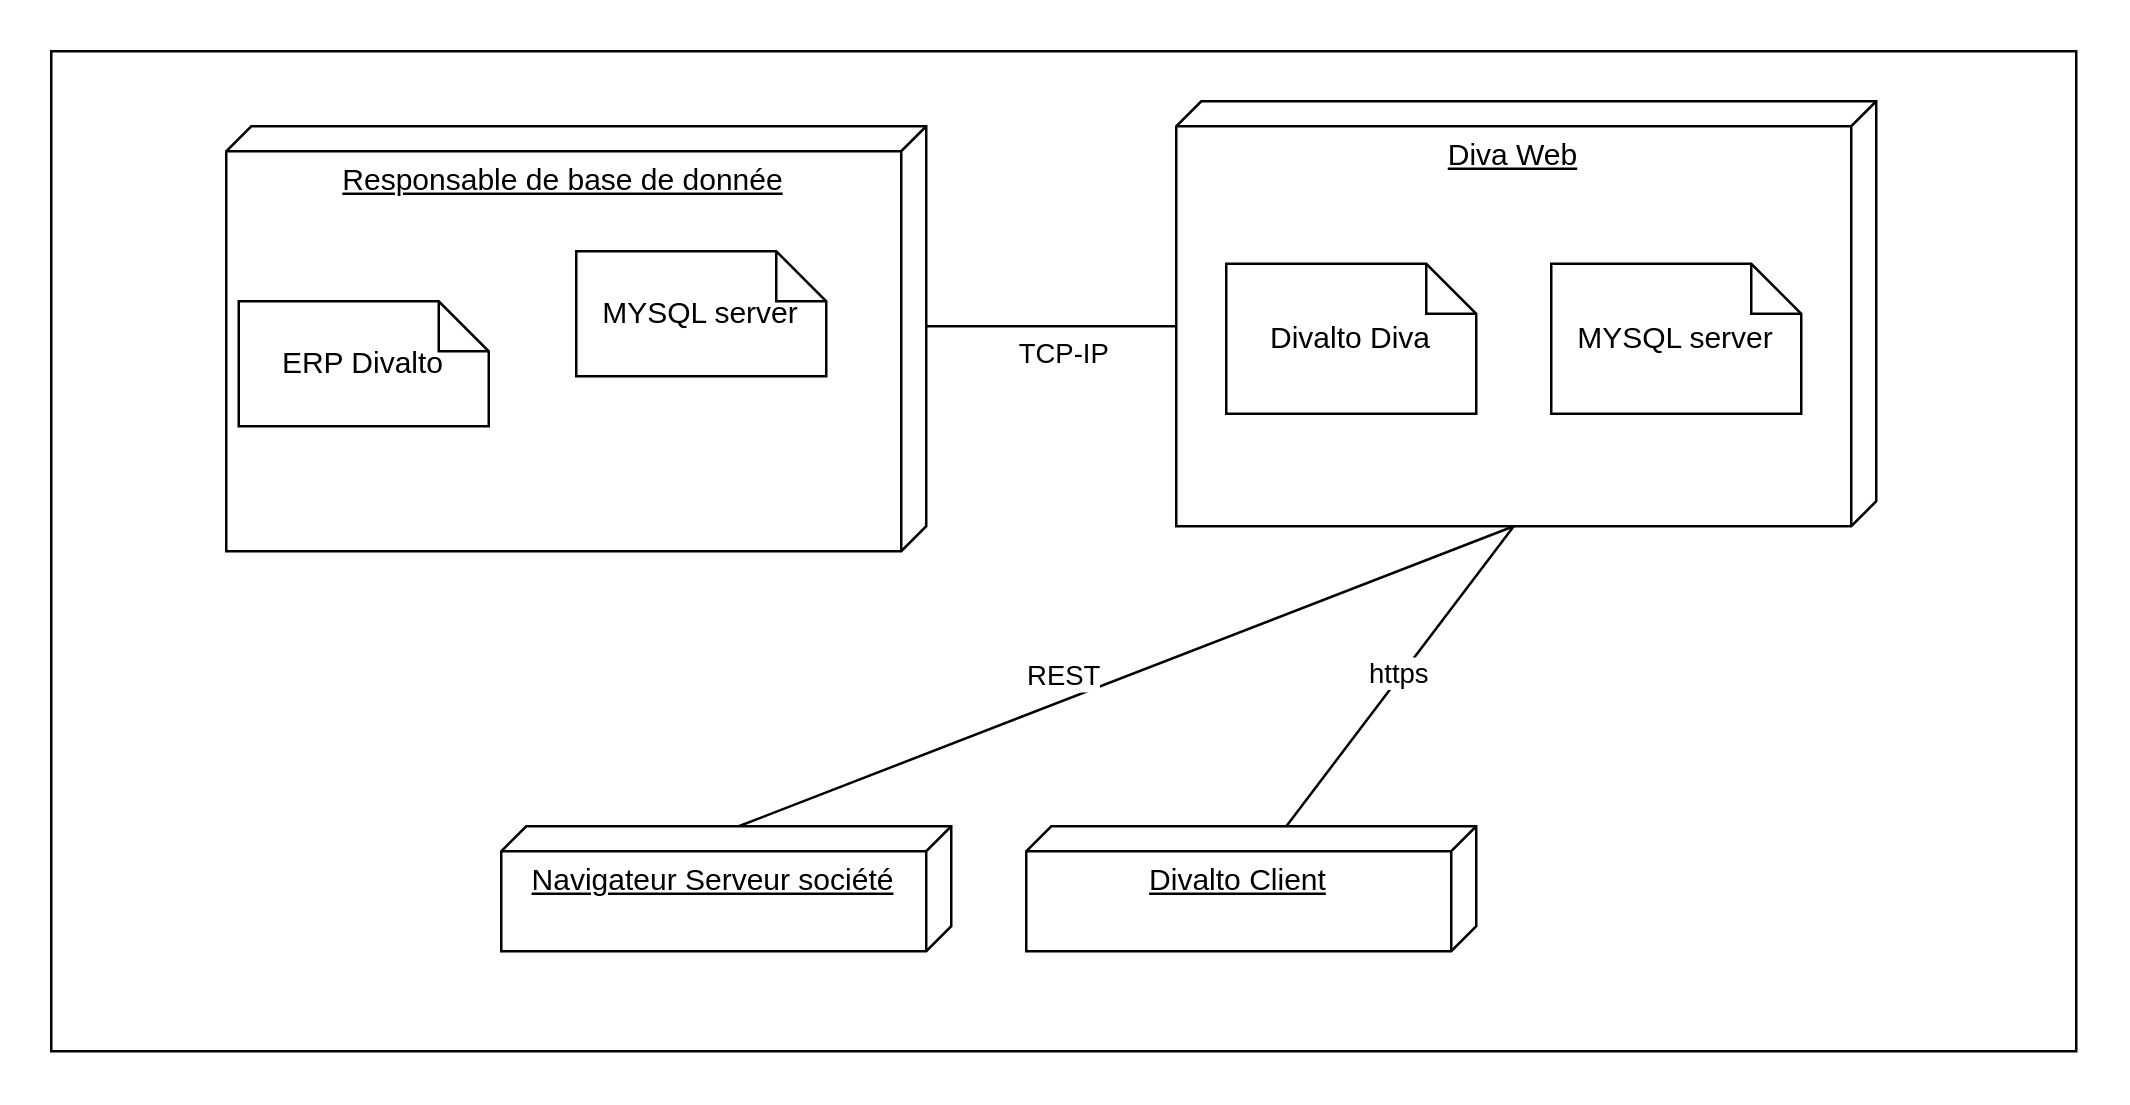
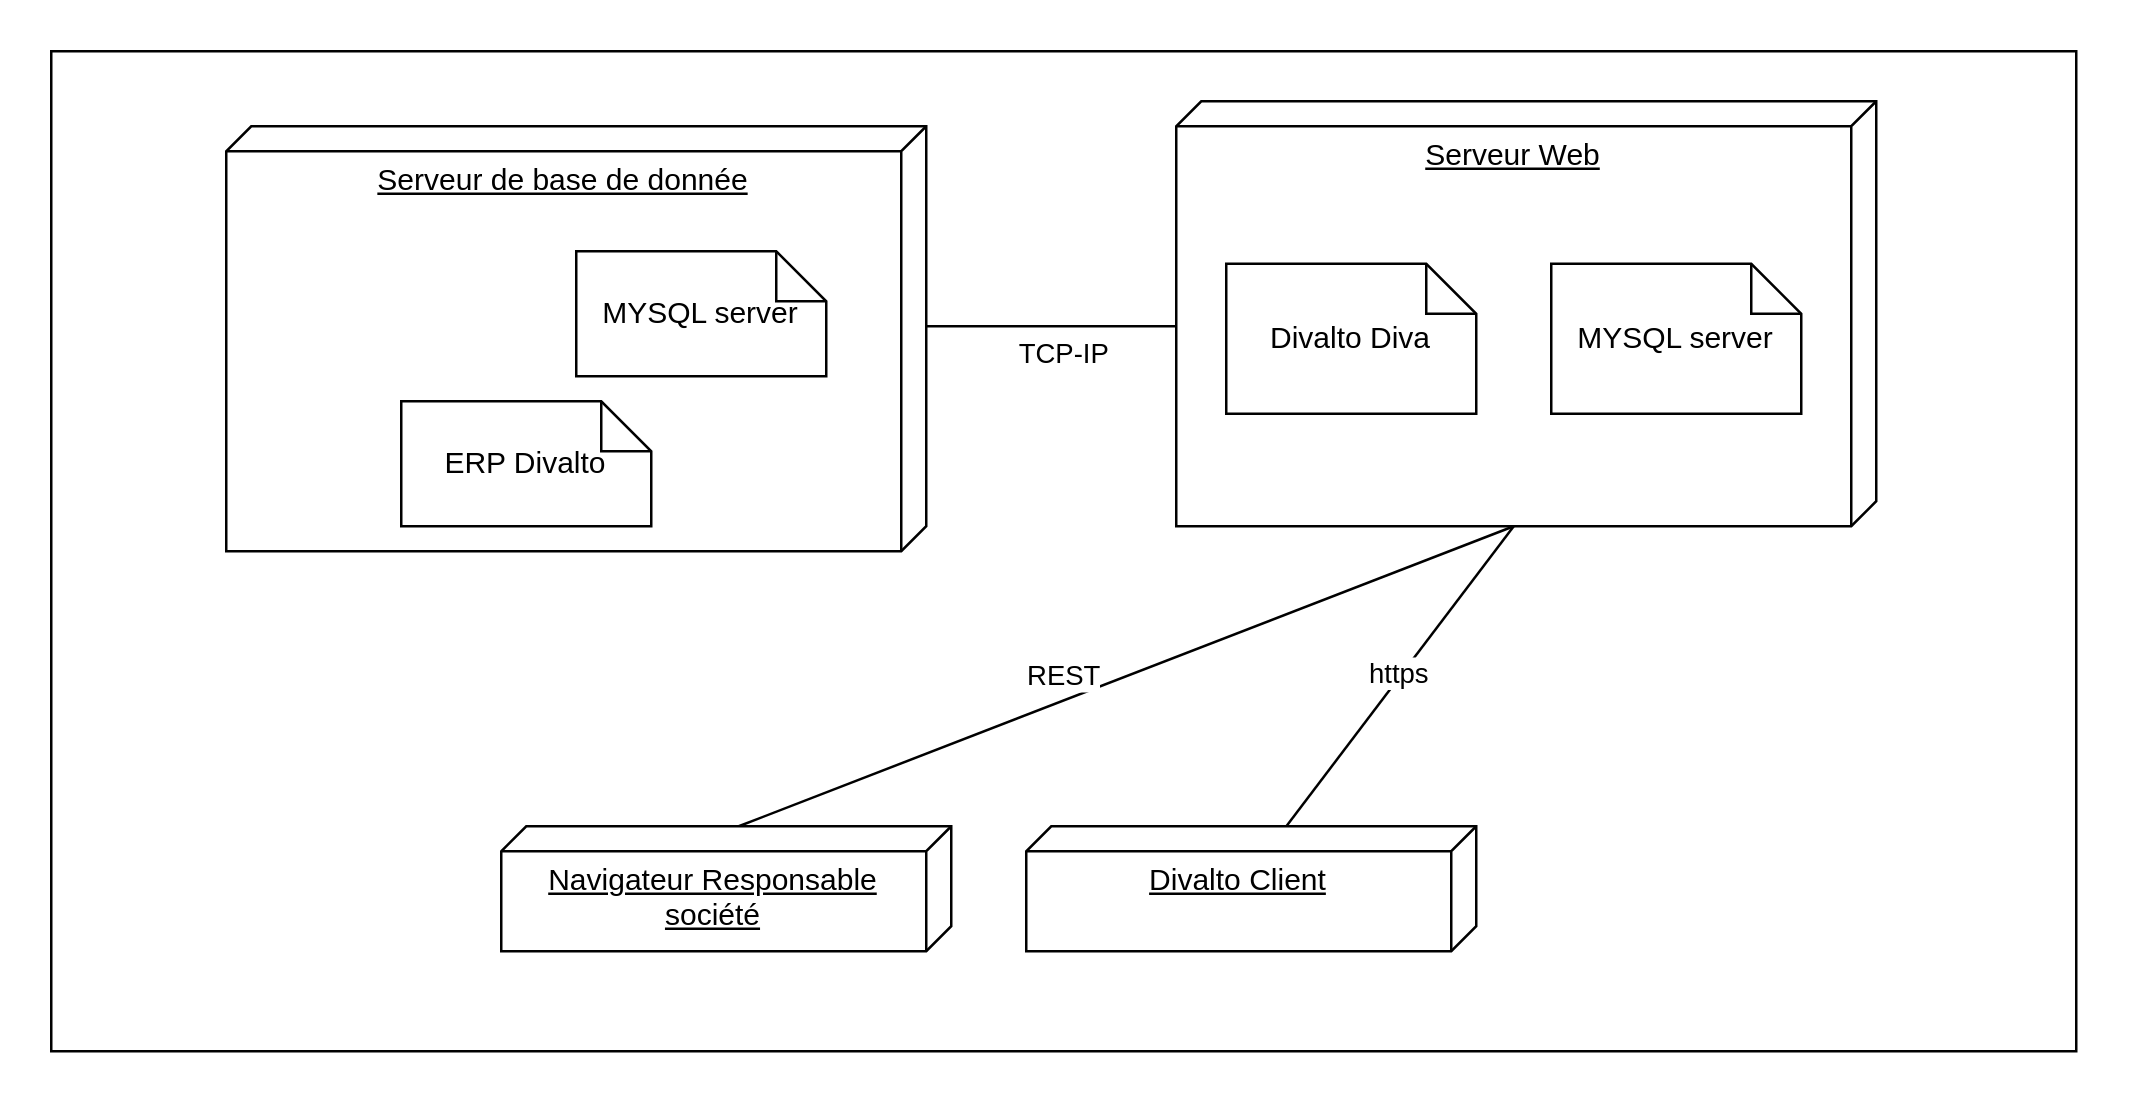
node "Diva Web": label "Diva Web" -> "Serveur Web"
node "Responsable de base de donnée": label "Responsable de base de donnée" -> "Serveur de base de donnée"
node "ERP Divalto": moved (364, 364) -> (526, 464)
node "Navigateur Serveur société": label "Navigateur Serveur société" -> "Navigateur Responsable société"
